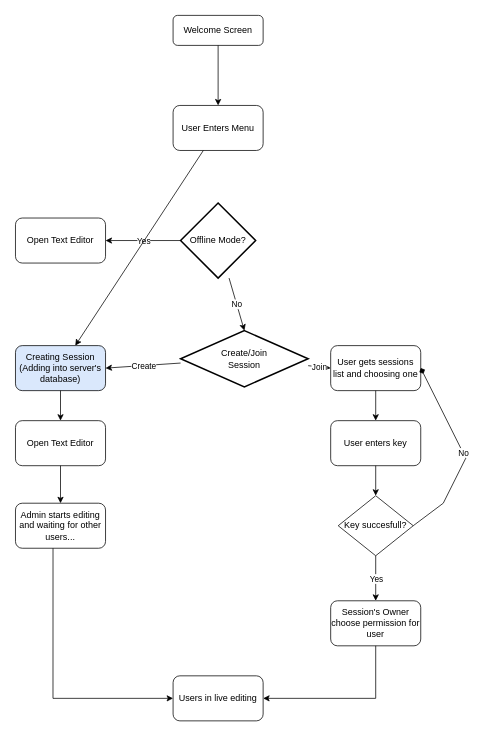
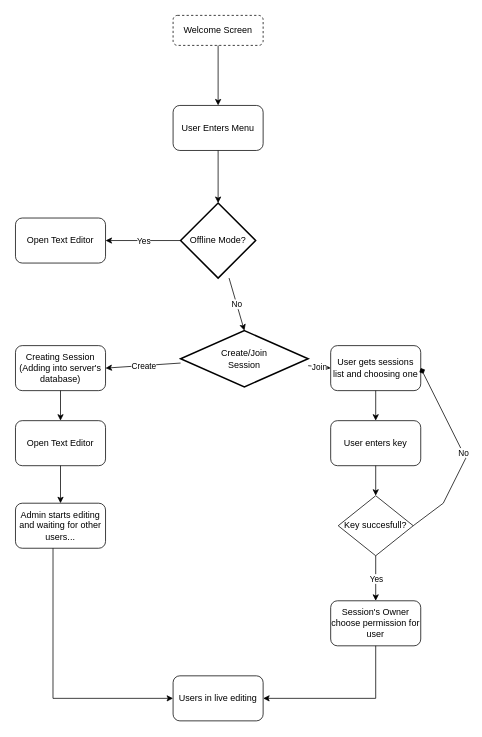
node "Welcome Screen": style solid -> dashed
edge "User Enters Menu" -> "Creating Session (Adding into server's database)": now "User Enters Menu" -> "Offline Mode?"
node "Creating Session (Adding into server's database)": fillcolor #dae8fc -> #ffffff
